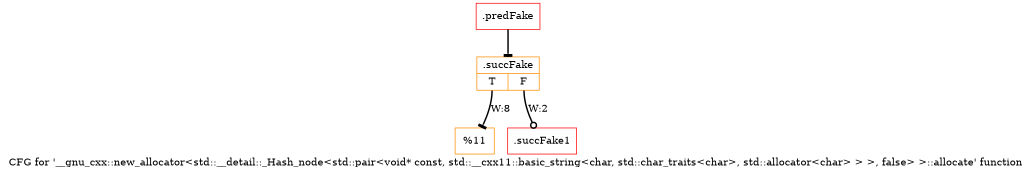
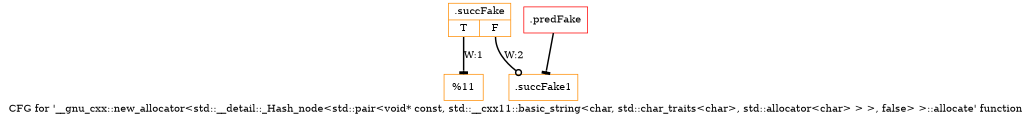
edge ".predFake" -> ".succFake": now ".predFake" -> ".succFake1"
edge ".succFake" -> "%11": label "W:8" -> "W:1"
node ".succFake1": color red -> darkorange
